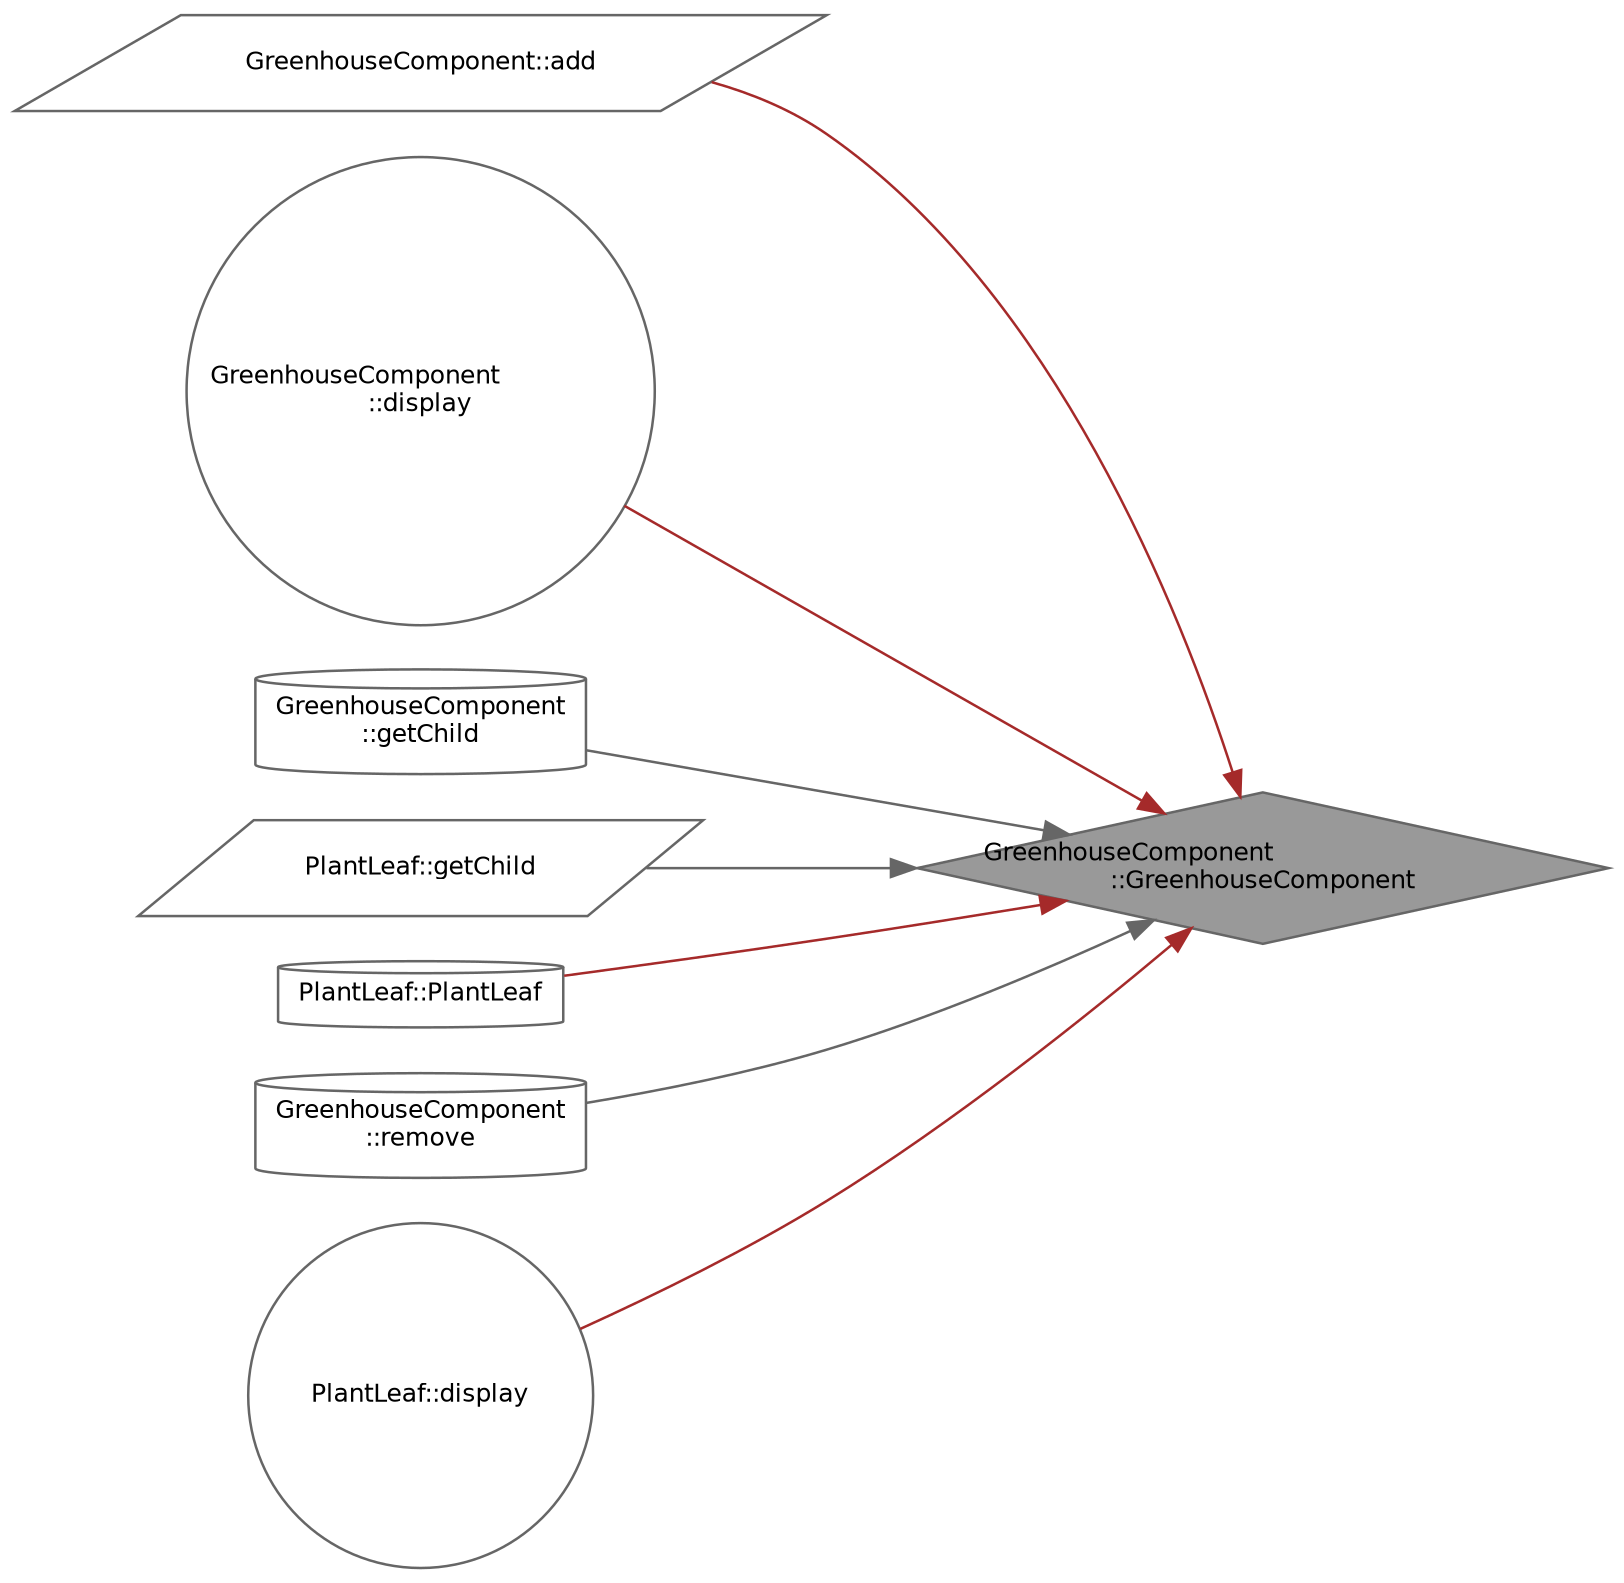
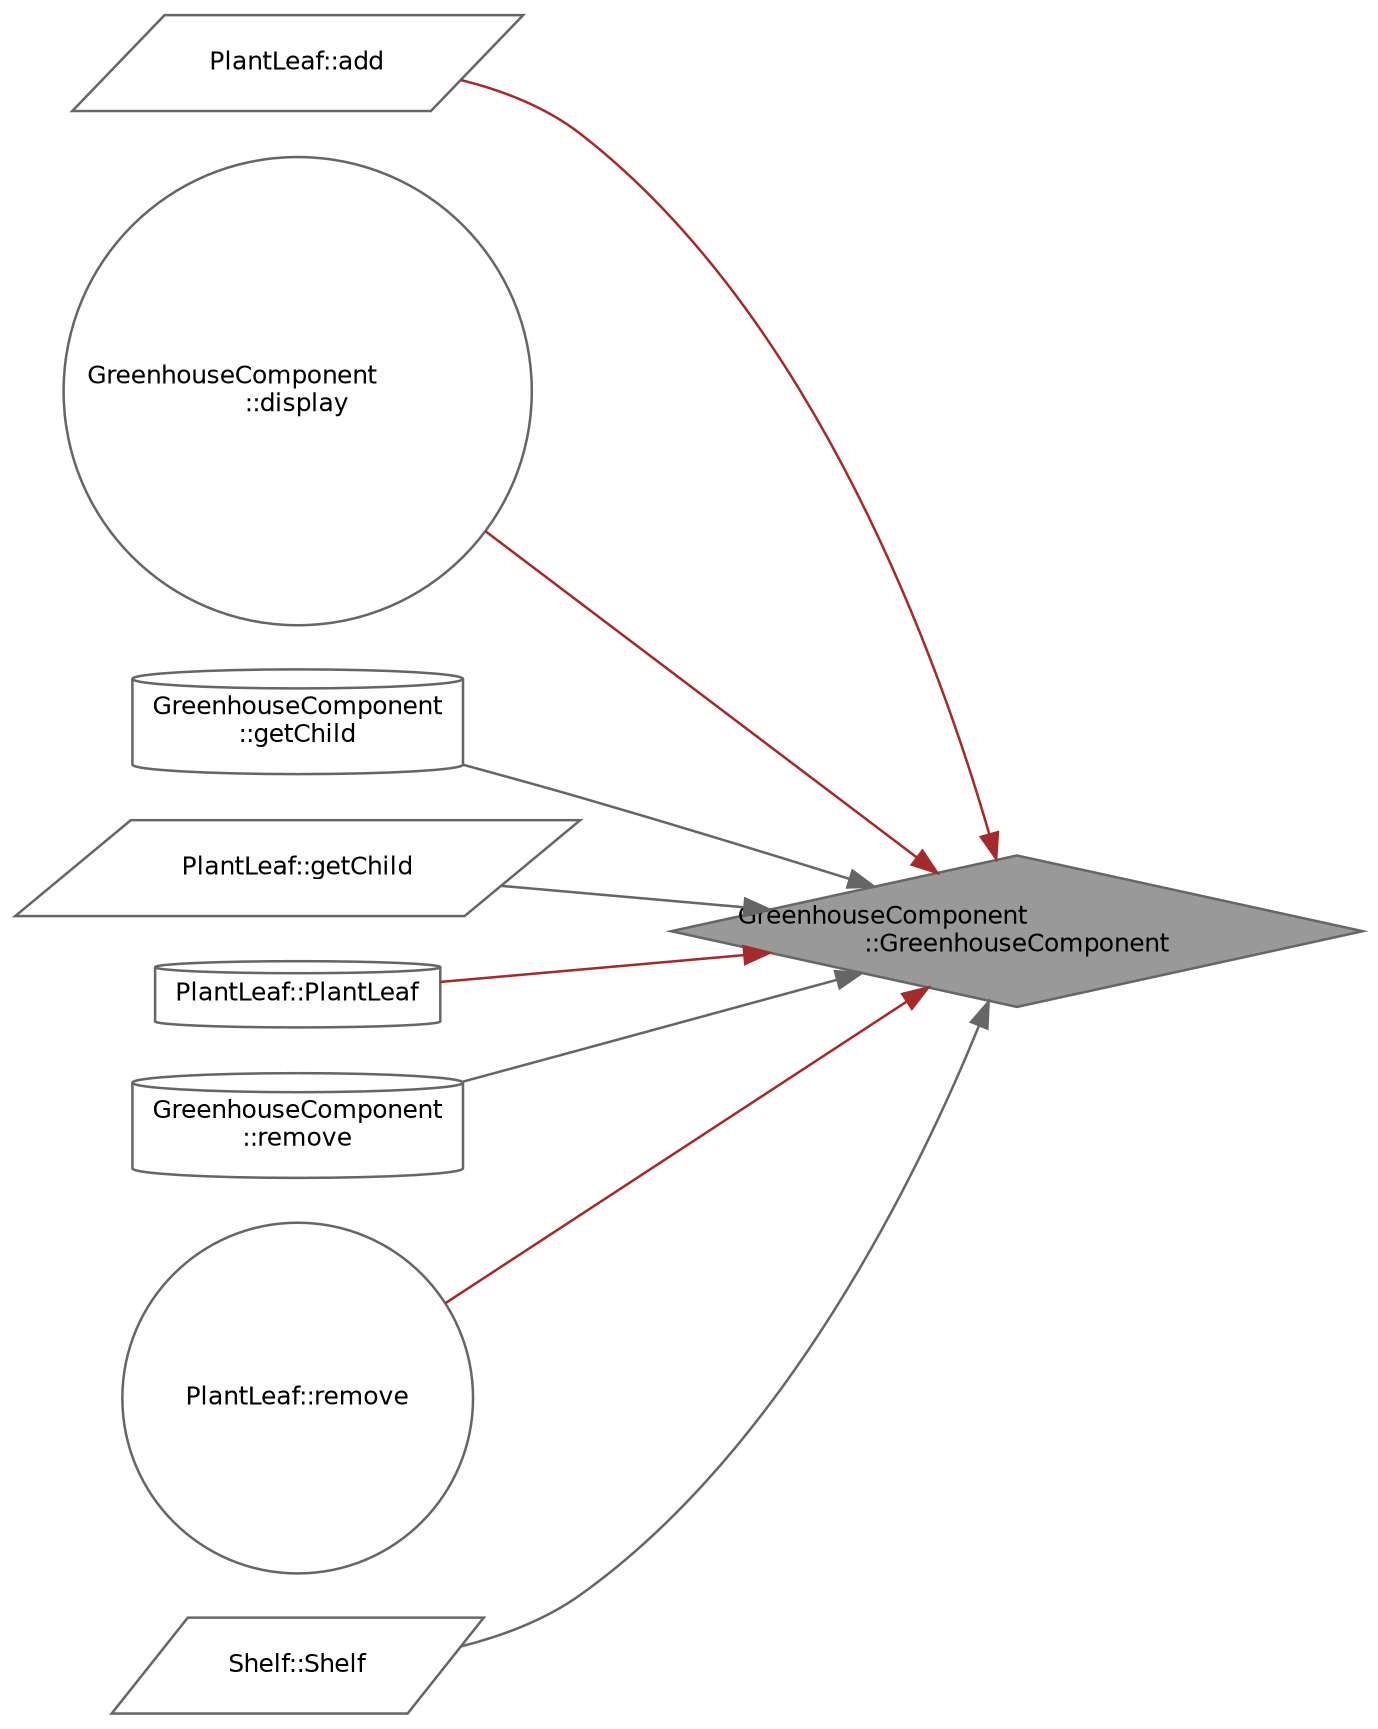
node "GreenhouseComponent::add": label "GreenhouseComponent::add" -> "PlantLeaf::add"
node "PlantLeaf::display": label "PlantLeaf::display" -> "PlantLeaf::remove"
node "Shelf::Shelf": added
